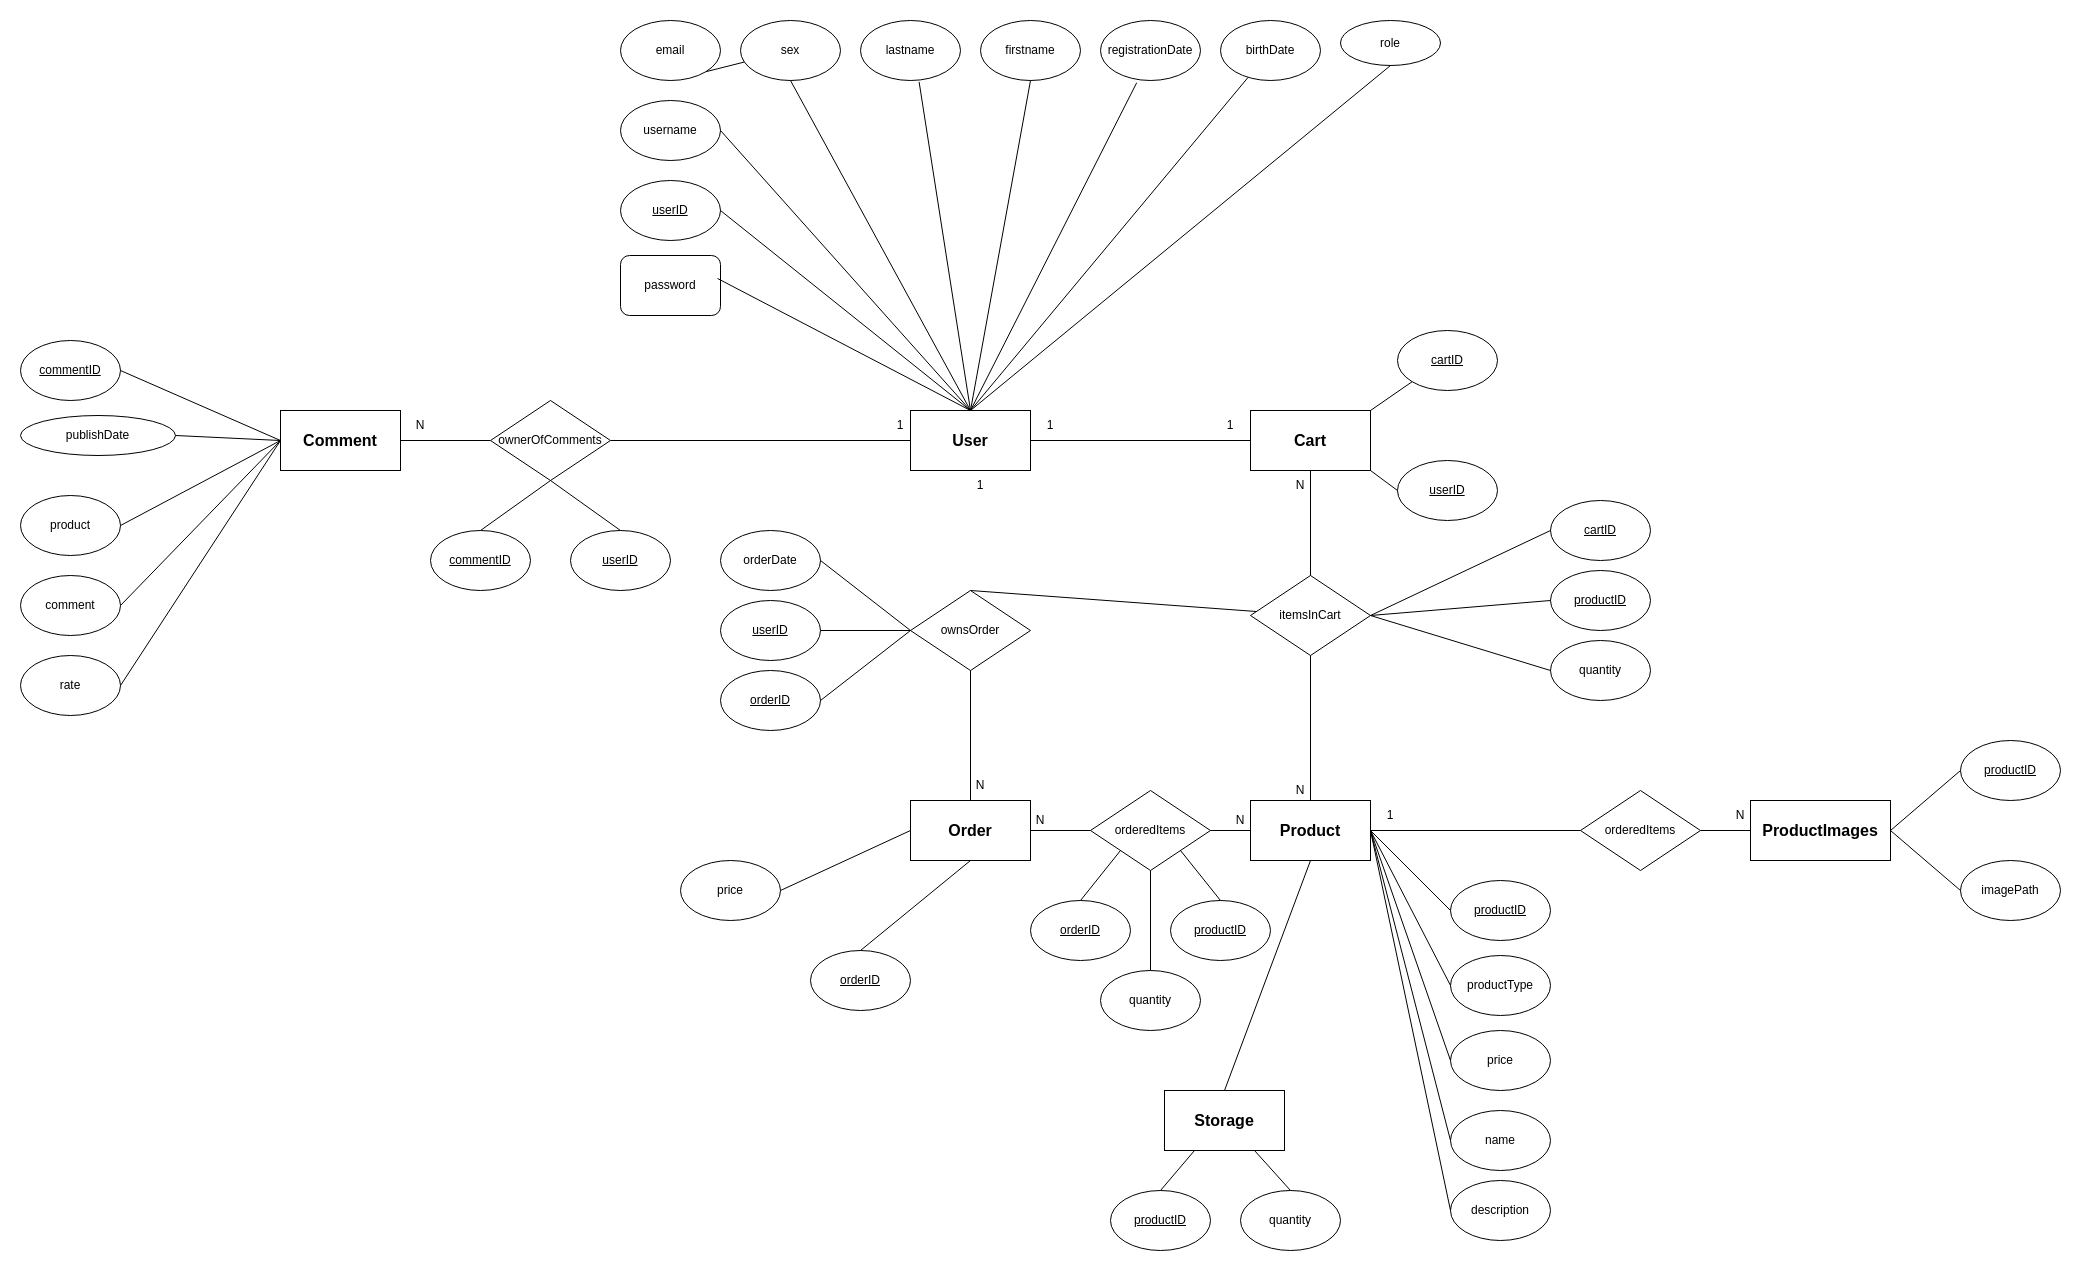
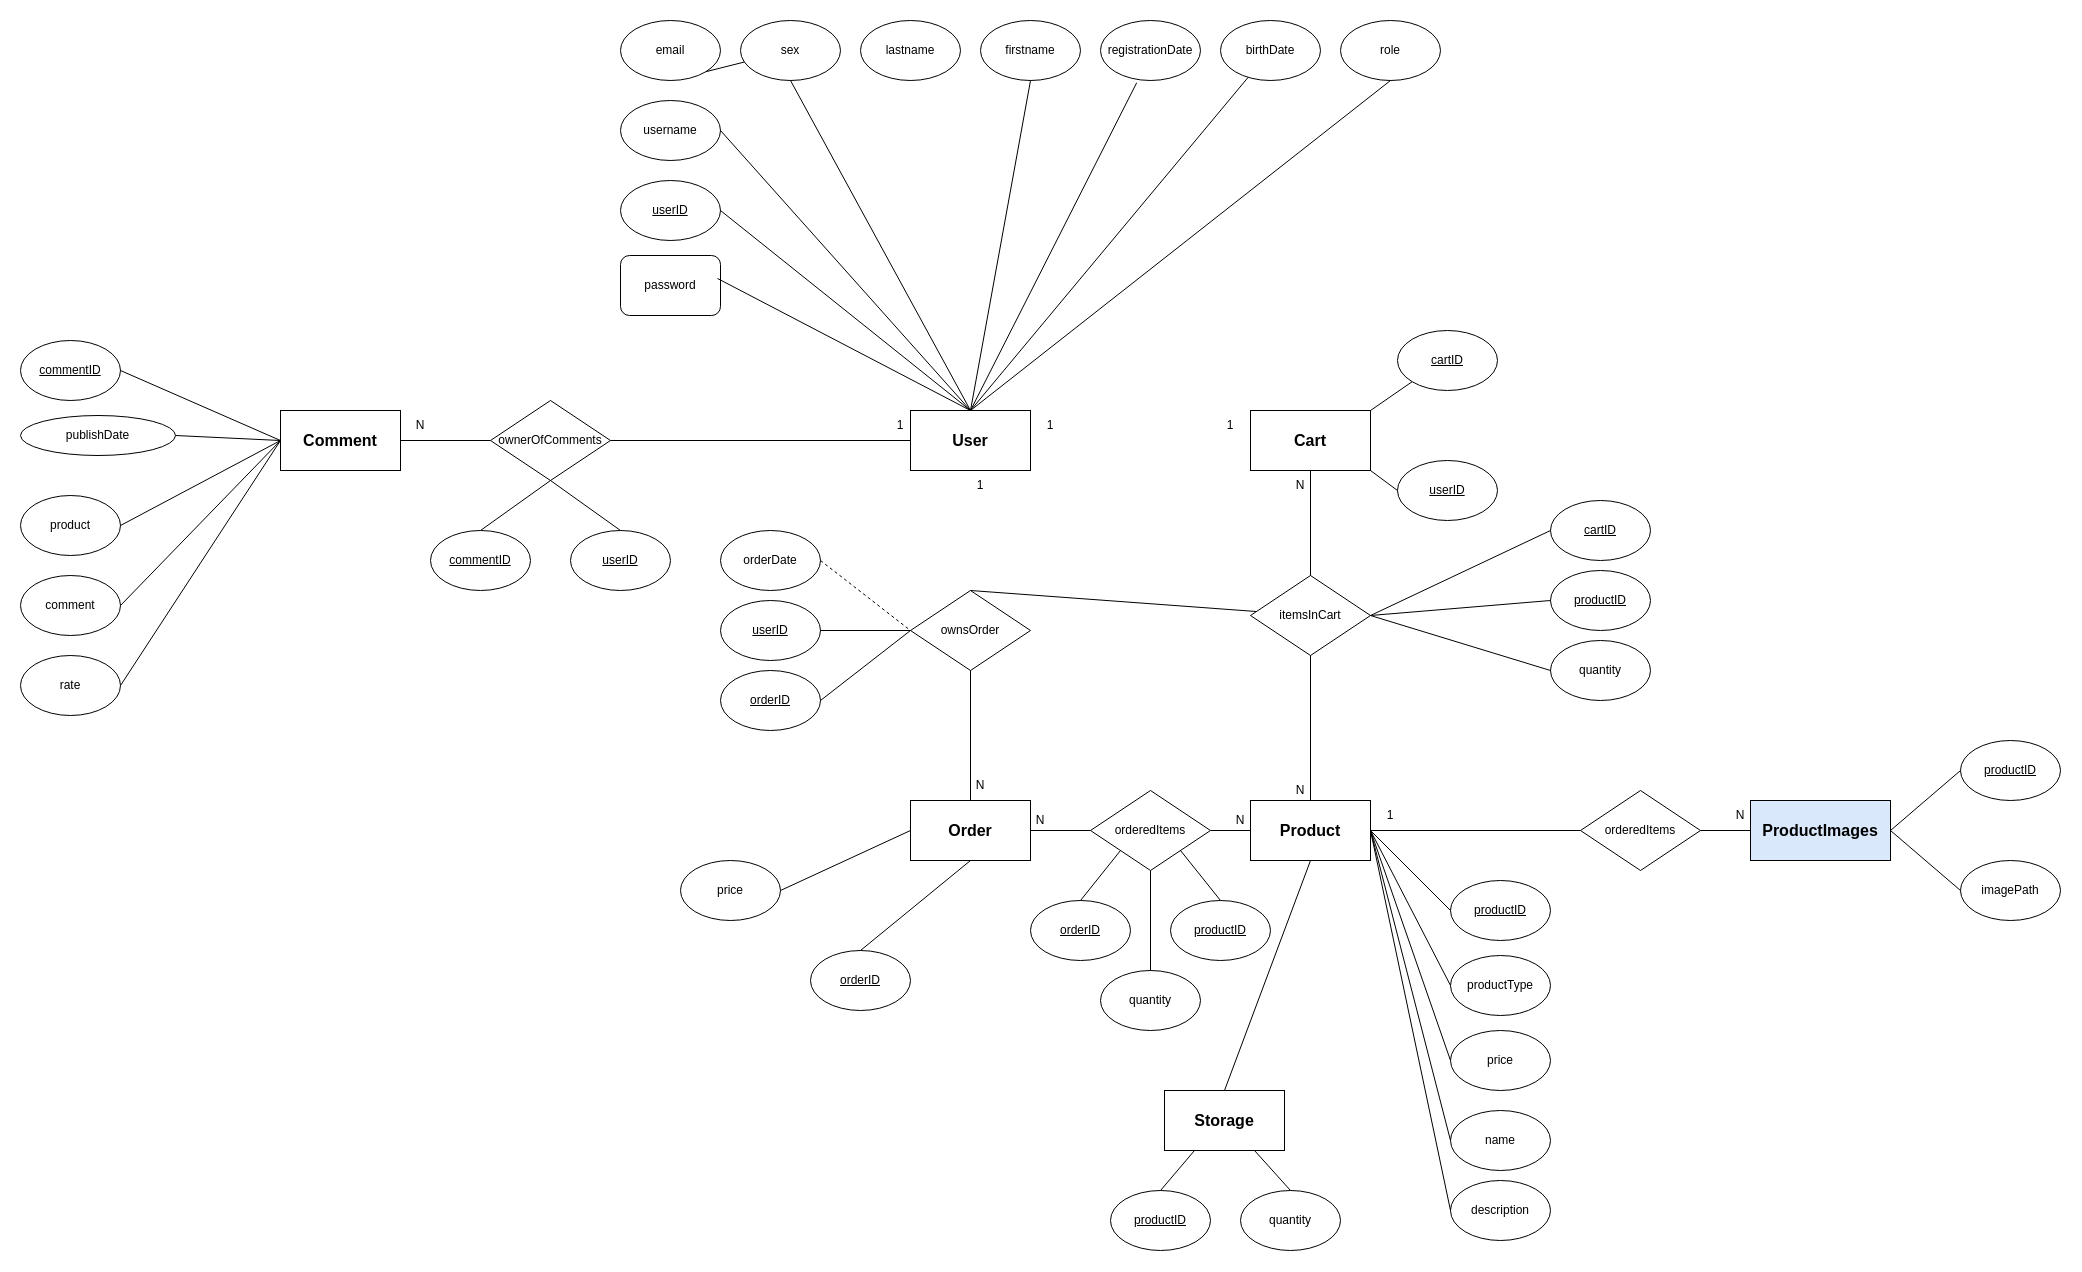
node "role": size 100x45 -> 100x60
edge "lastname" -- "User": removed
edge "User" -- "Cart": removed
edge "orderDate" -- "ownsOrder": style solid -> dashed
node "ProductImages": fillcolor #ffffff -> #dae8fc
